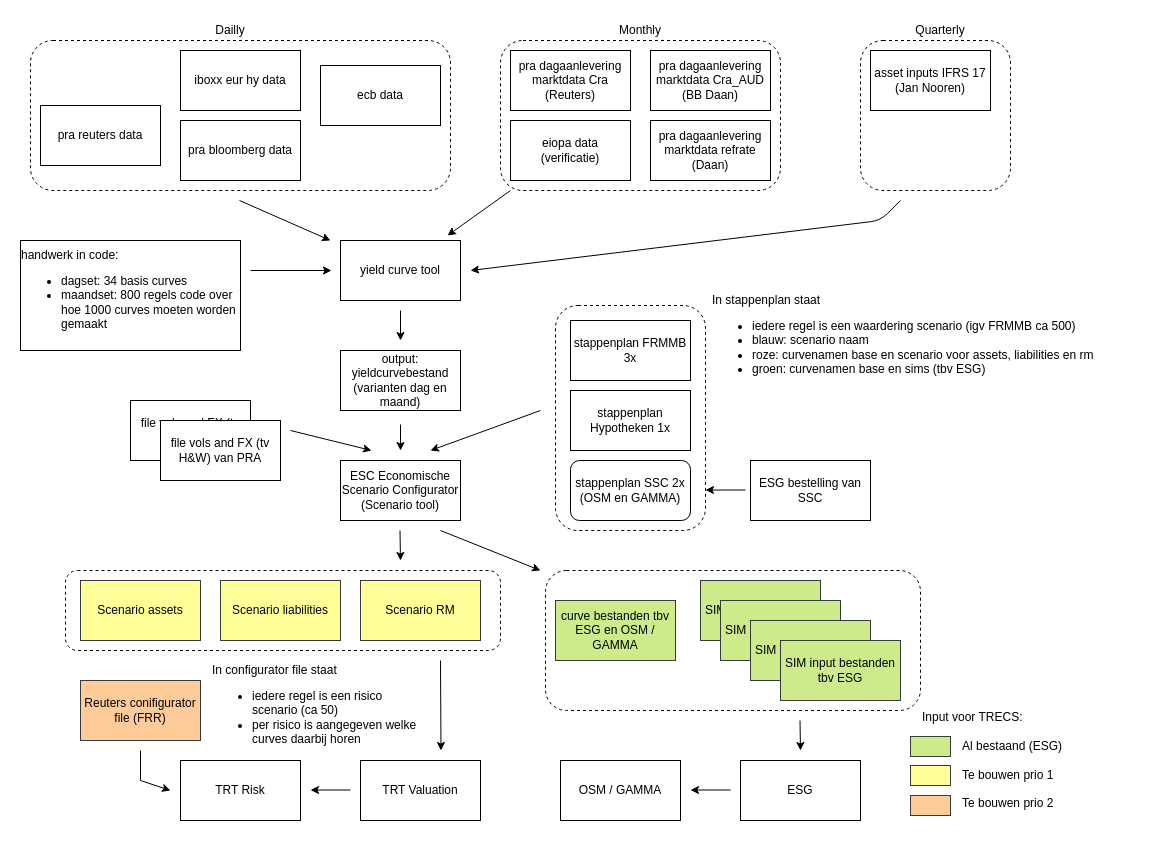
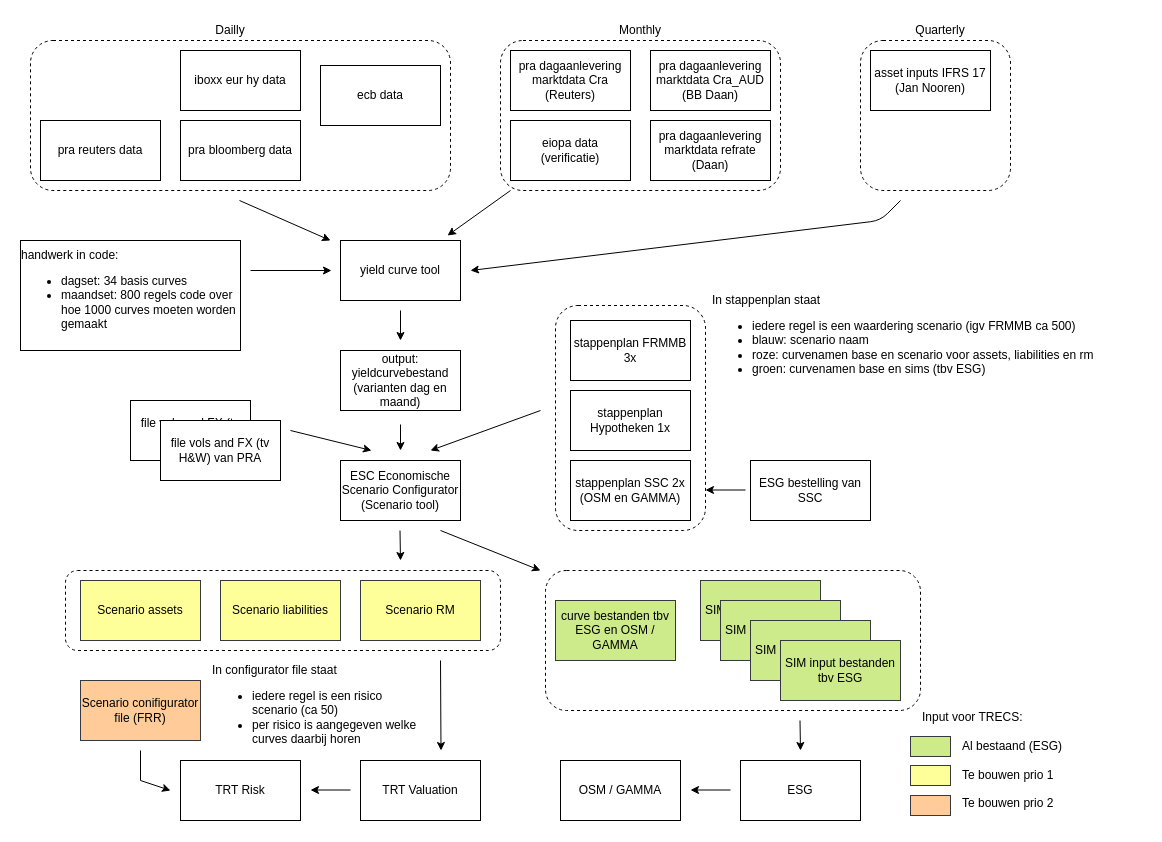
node "pra reuters data": moved (101, 136) -> (101, 151)
node "stappenplan SSC 2x (OSM en GAMMA)": shape rounded rectangle -> rectangle
node "Reuters conifigurator file (FRR)": label "Reuters conifigurator file (FRR)" -> "Scenario conifigurator file (FRR)"
